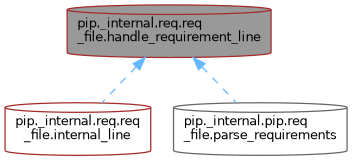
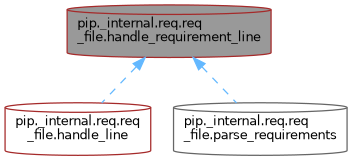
node "pip._internal.req.req _file.internal_line": label "pip._internal.req.req _file.internal_line" -> "pip._internal.req.req _file.handle_line"
node "pip._internal.pip.req _file.parse_requirements": label "pip._internal.pip.req _file.parse_requirements" -> "pip._internal.req.req _file.parse_requirements"
